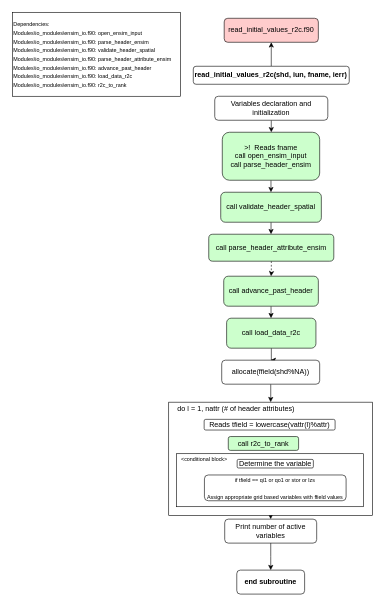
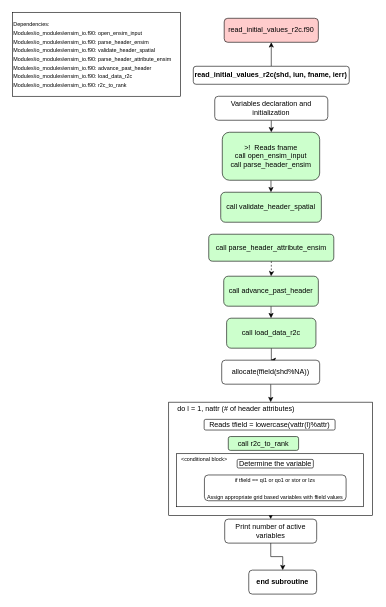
edge "call validate_header_spatial" -> "call parse_header_attribute_ensim": removed
node "end subroutine": moved (271, 582) -> (283, 582)
